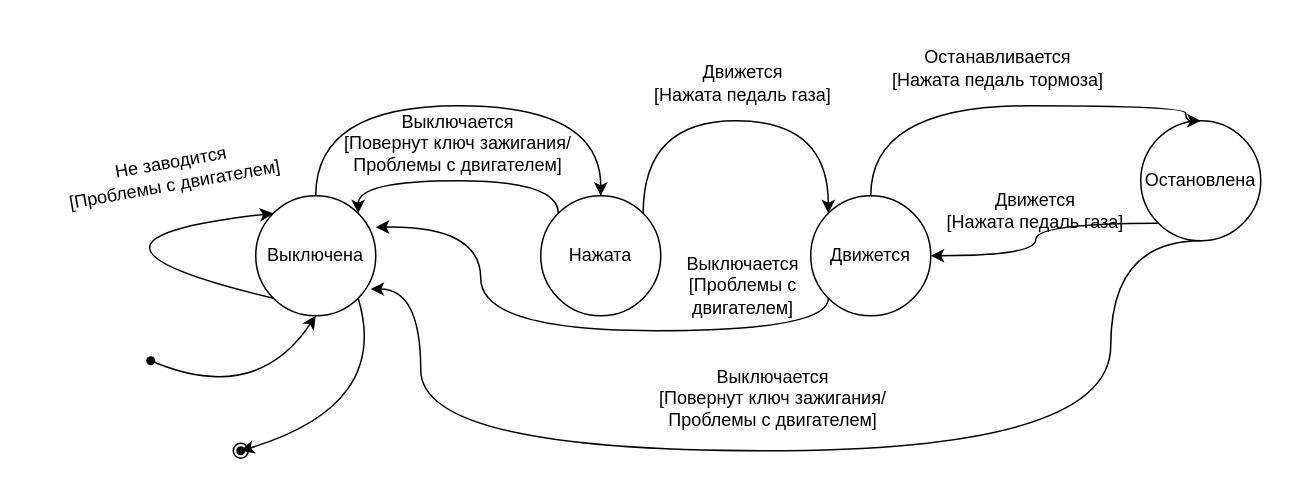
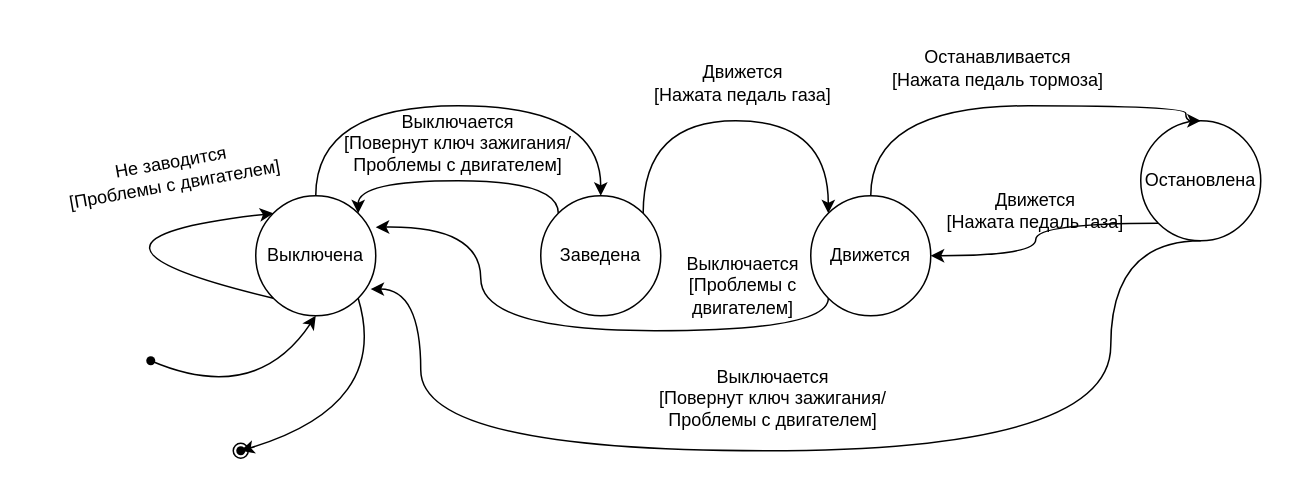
node "Нажата": label "Нажата" -> "Заведена"
